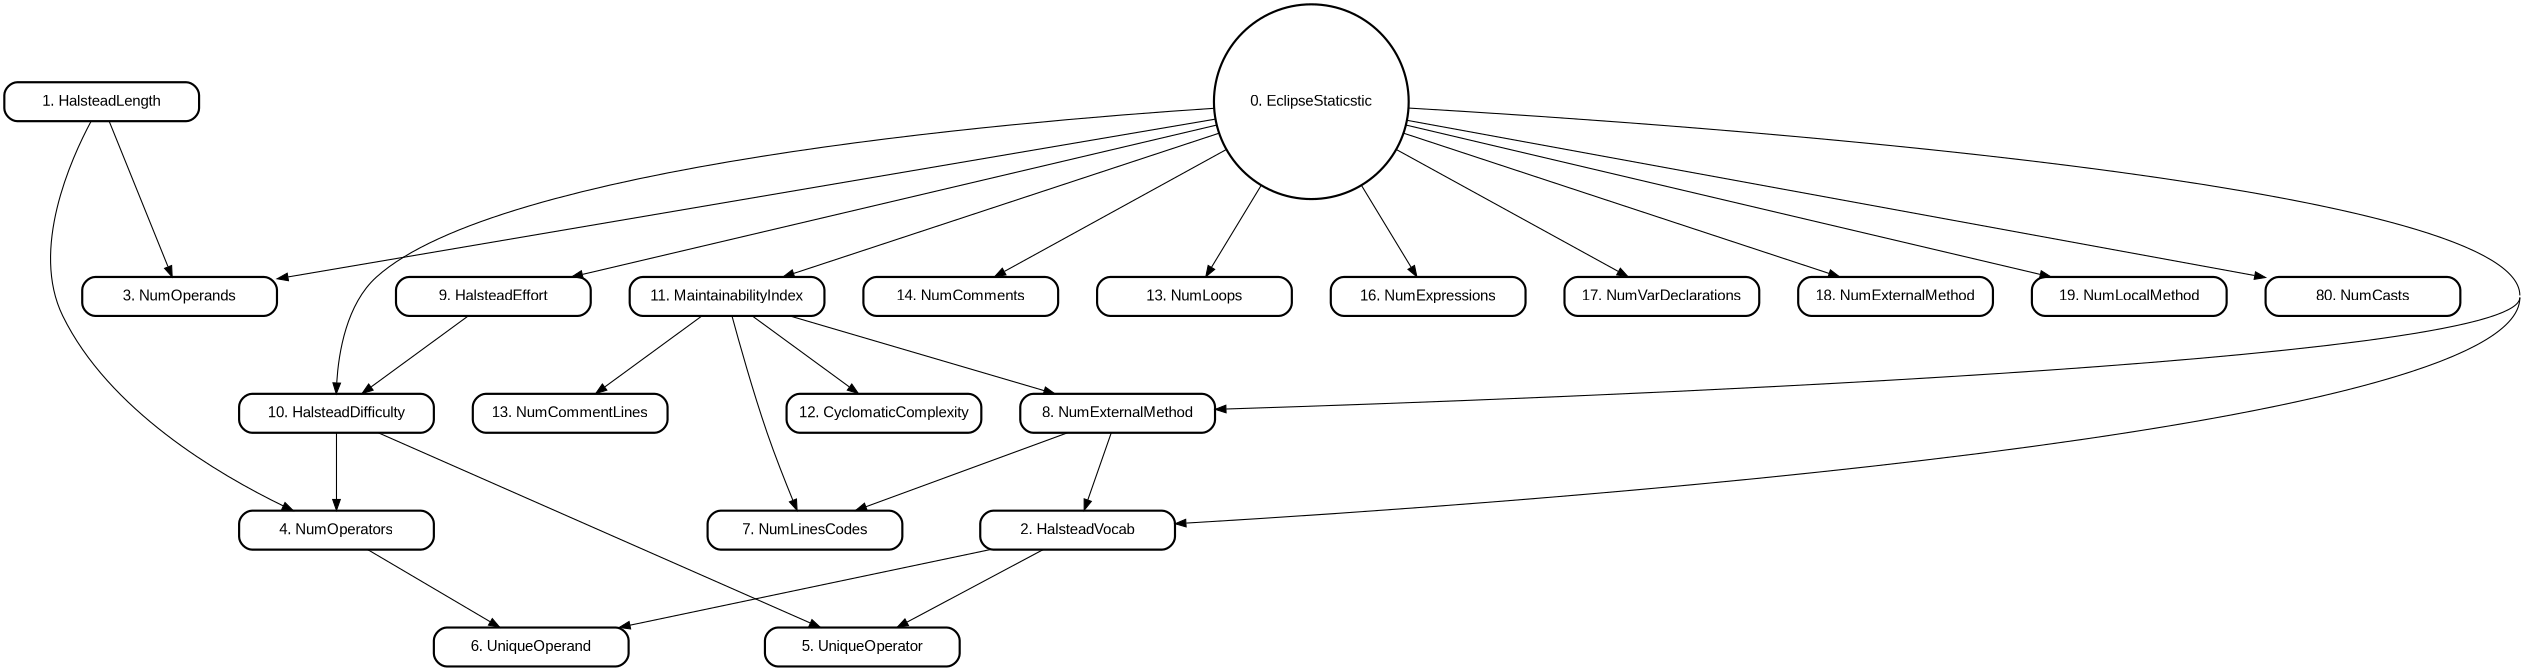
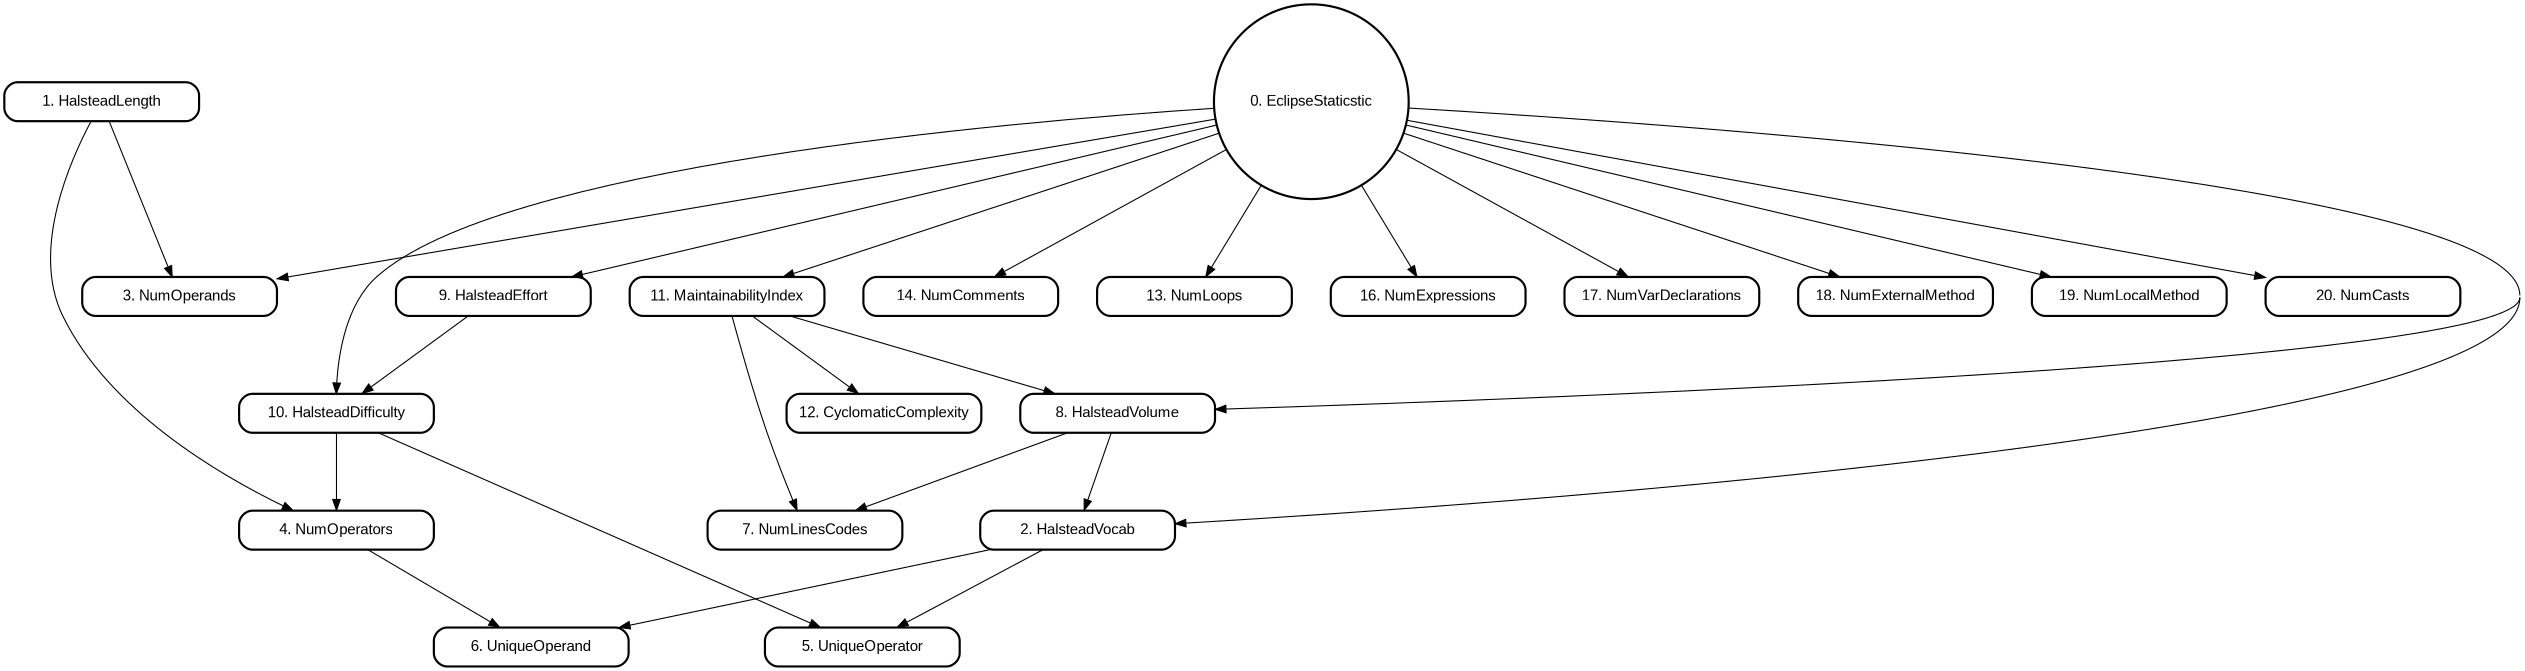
node "80. NumCasts": label "80. NumCasts" -> "20. NumCasts"
node "13. NumCommentLines": removed
node "8. NumExternalMethod": label "8. NumExternalMethod" -> "8. HalsteadVolume"
